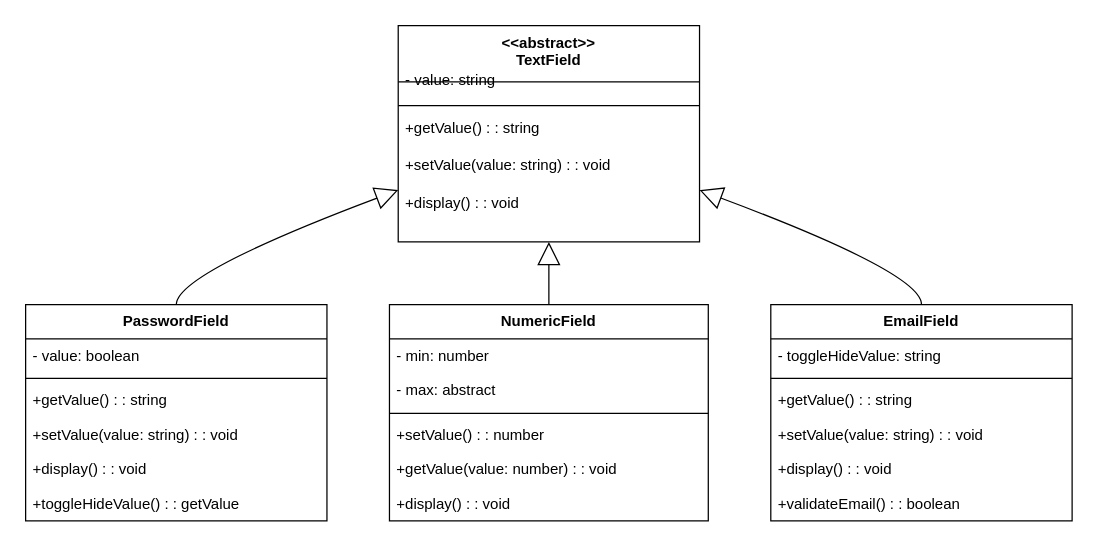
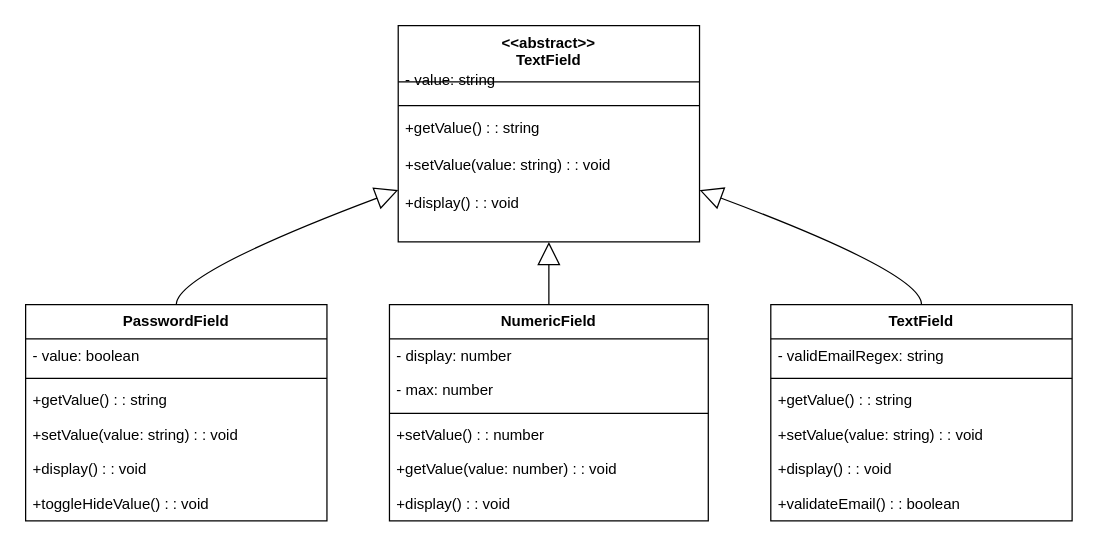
node "EmailField": label "EmailField" -> "TextField"
node "- min: number": label "- min: number" -> "- display: number"
node "- toggleHideValue: string": label "- toggleHideValue: string" -> "- validEmailRegex: string"
node "- max: abstract": label "- max: abstract" -> "- max: number"
node "+toggleHideValue() : : getValue": label "+toggleHideValue() : : getValue" -> "+toggleHideValue() : : void"
